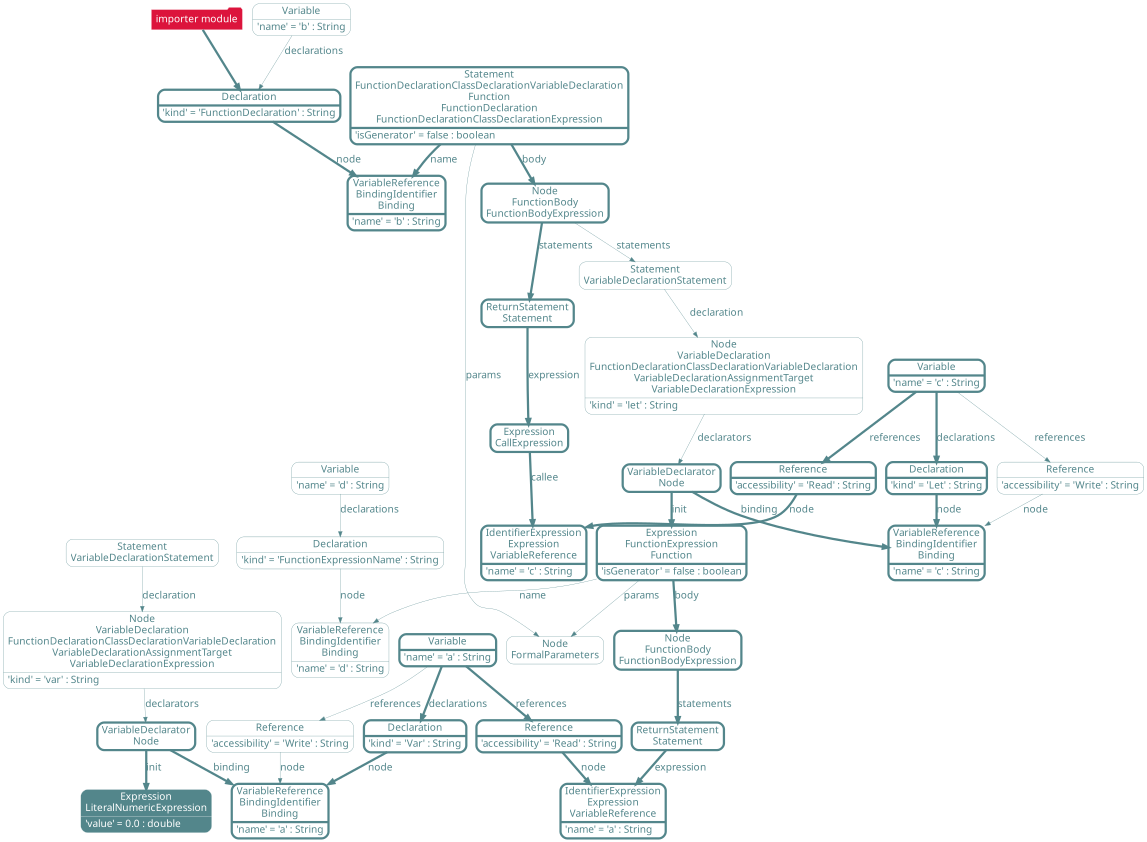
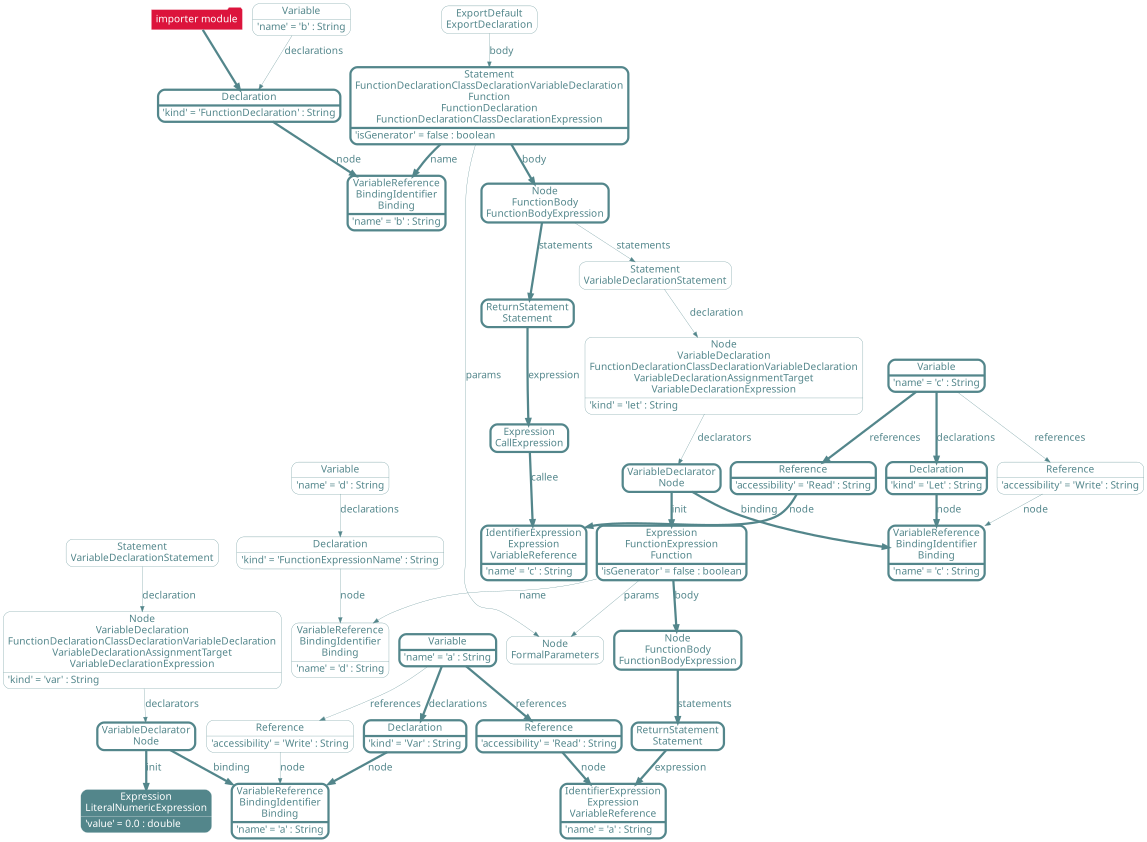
node "ExportDefault": added
